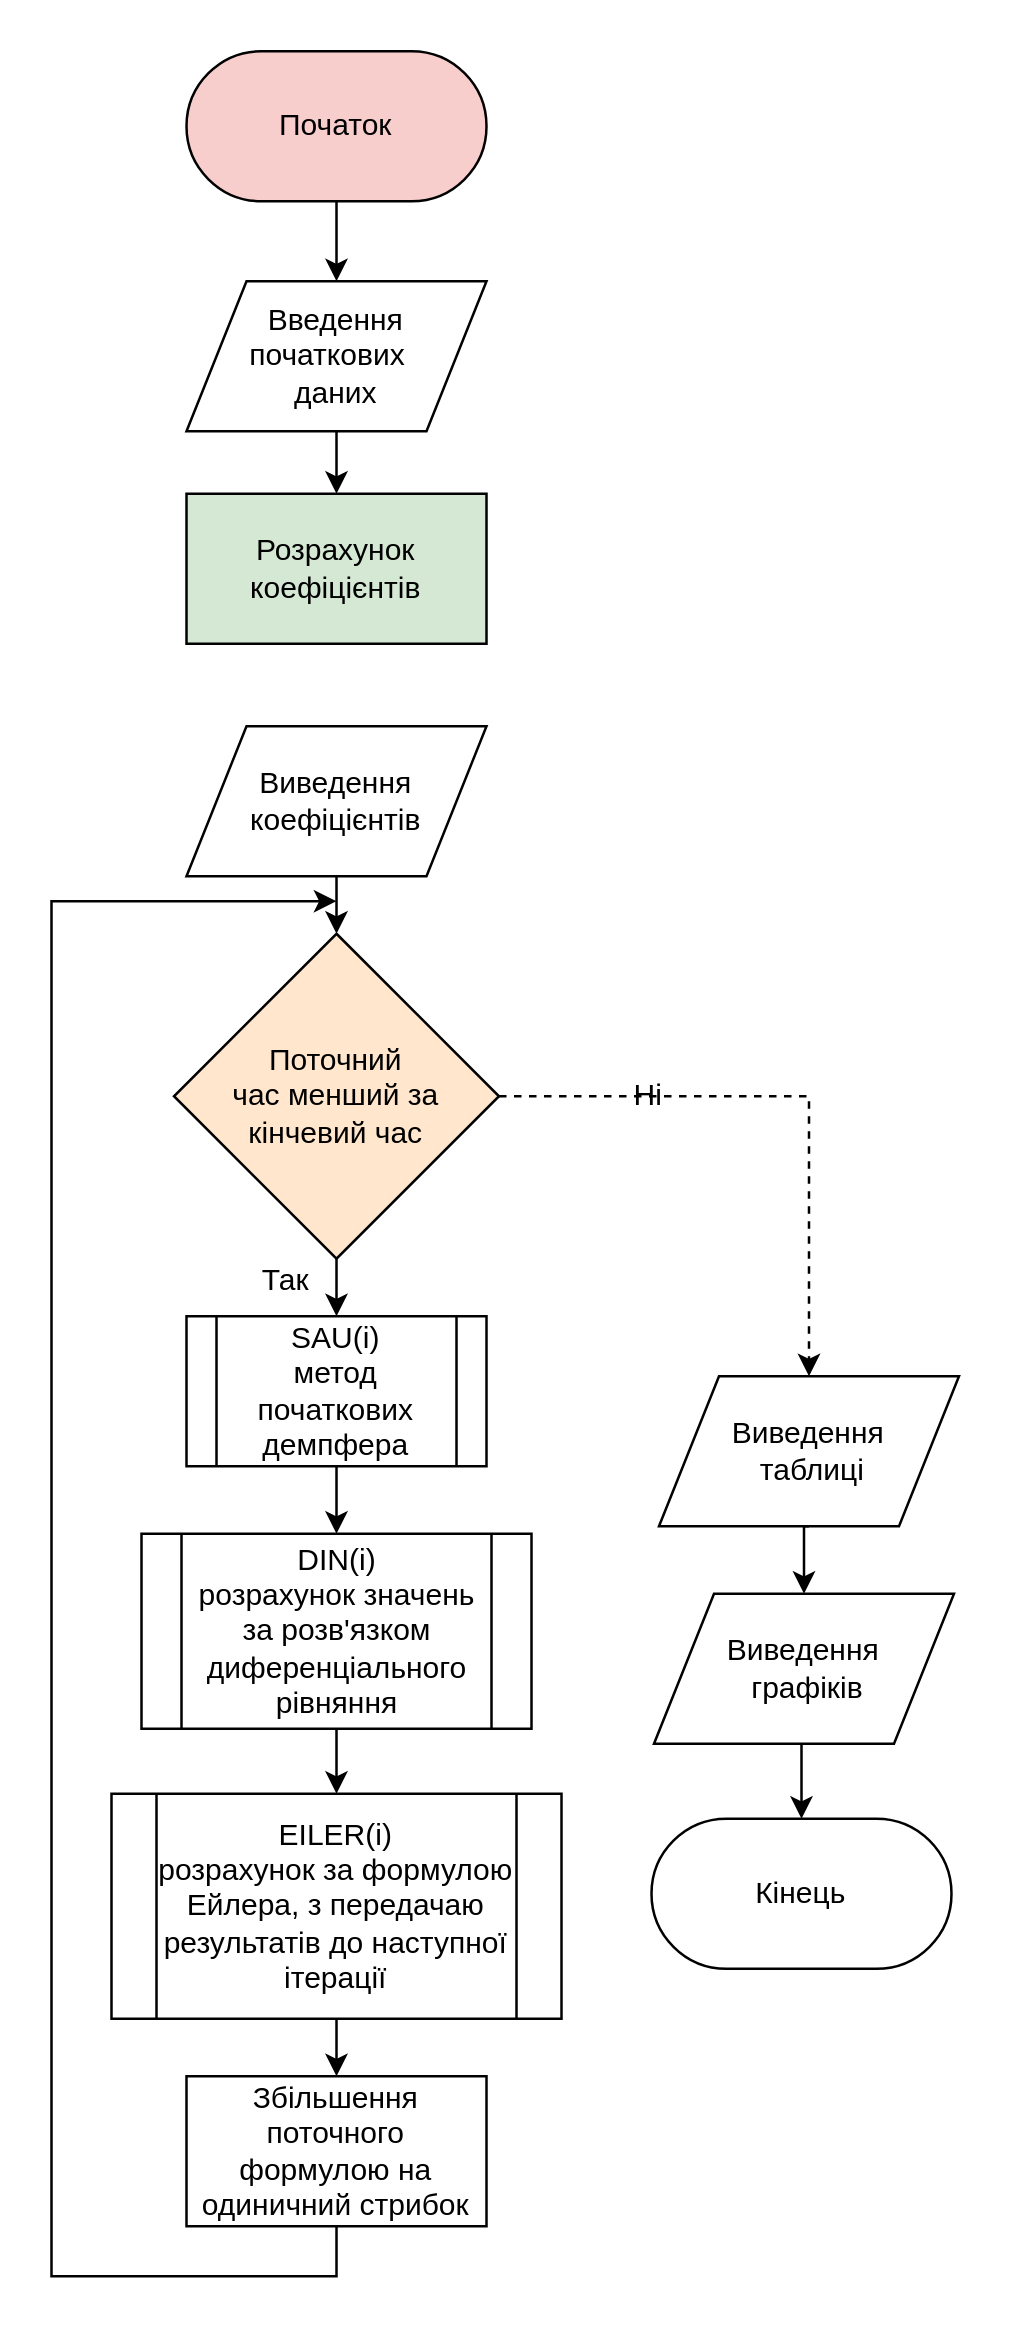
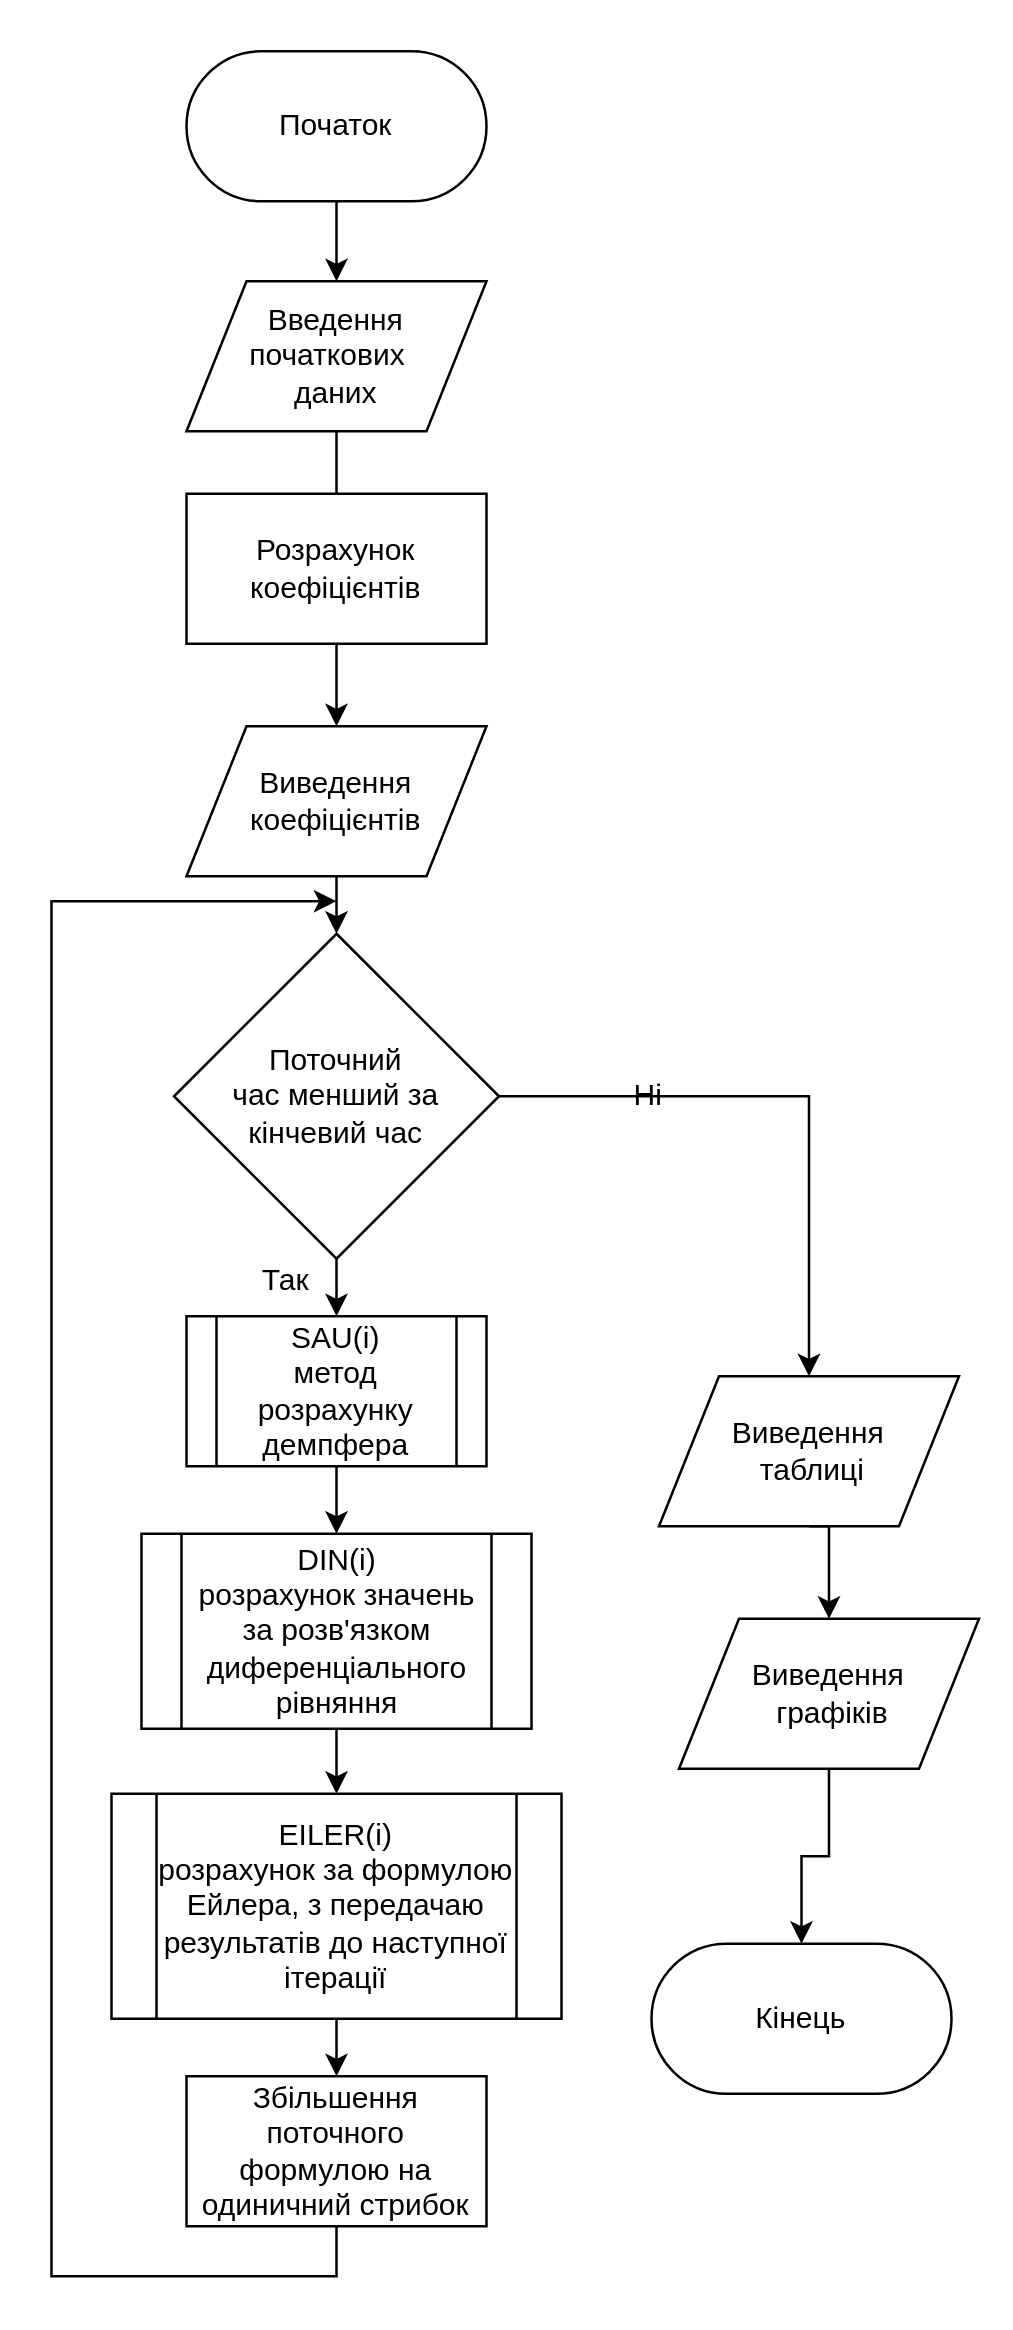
node "Початок": fillcolor #f8cecc -> #ffffff
edge "Введення початкових даних" -> "Розрахунок коефіцієнтів": arrowhead classic -> none
node "Розрахунок коефіцієнтів": fillcolor #d5e8d4 -> #ffffff
edge "Розрахунок коефіцієнтів" -> "Виведення коефіцієнтів": added
node "Поточний час менший за кінчевий час": fillcolor #ffe6cc -> #ffffff
edge "Поточний час менший за кінчевий час" -> "Виведення таблиці": style dashed -> solid
node "SAU(i) метод початкових демпфера": label "SAU(i) метод початкових демпфера" -> "SAU(i) метод розрахунку демпфера"
node "Виведення графіків": moved (804, 1669) -> (829, 1694)
node "Кінець": moved (801, 1894) -> (801, 2019)
